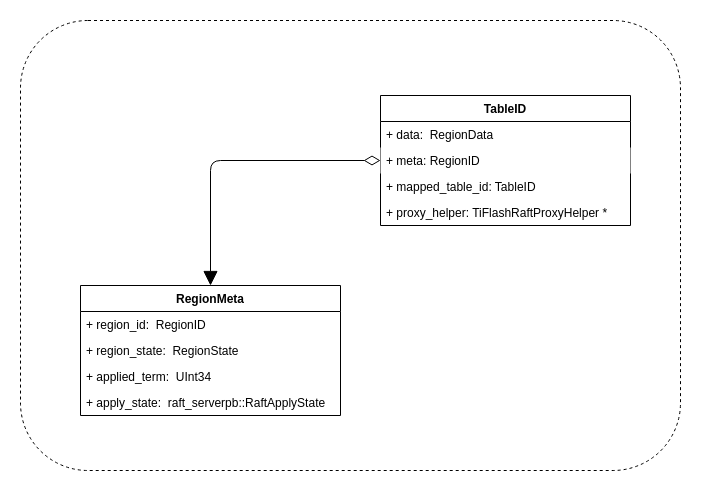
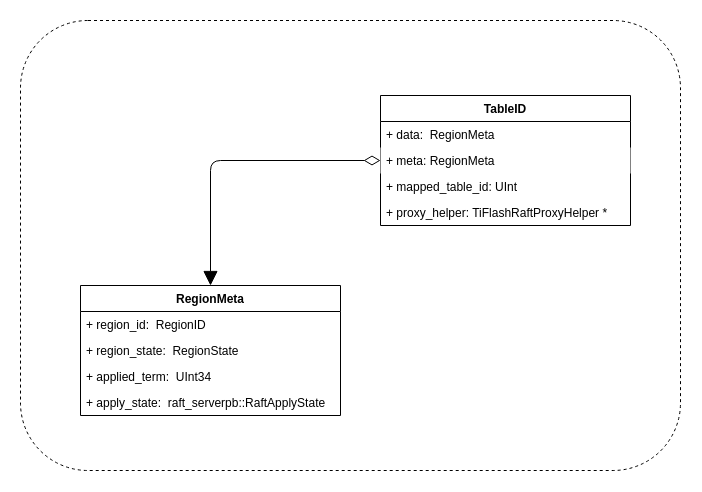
node "+ data: RegionData": label "+ data: RegionData" -> "+ data: RegionMeta"
node "+ meta: RegionID": label "+ meta: RegionID" -> "+ meta: RegionMeta"
node "+ mapped_table_id: TableID": label "+ mapped_table_id: TableID" -> "+ mapped_table_id: UInt"
